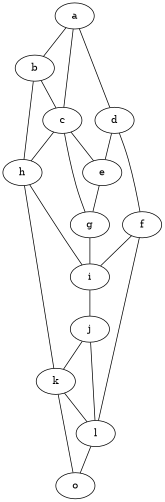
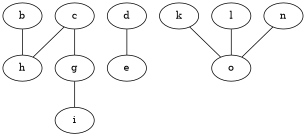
node "a": removed
node "n": added
edge "b" -- "c": removed
edge "c" -- "e": removed
edge "e" -- "g": removed
edge "h" -- "i": removed
node "f": removed
edge "h" -- "k": removed
node "j": removed
edge "k" -- "l": removed
